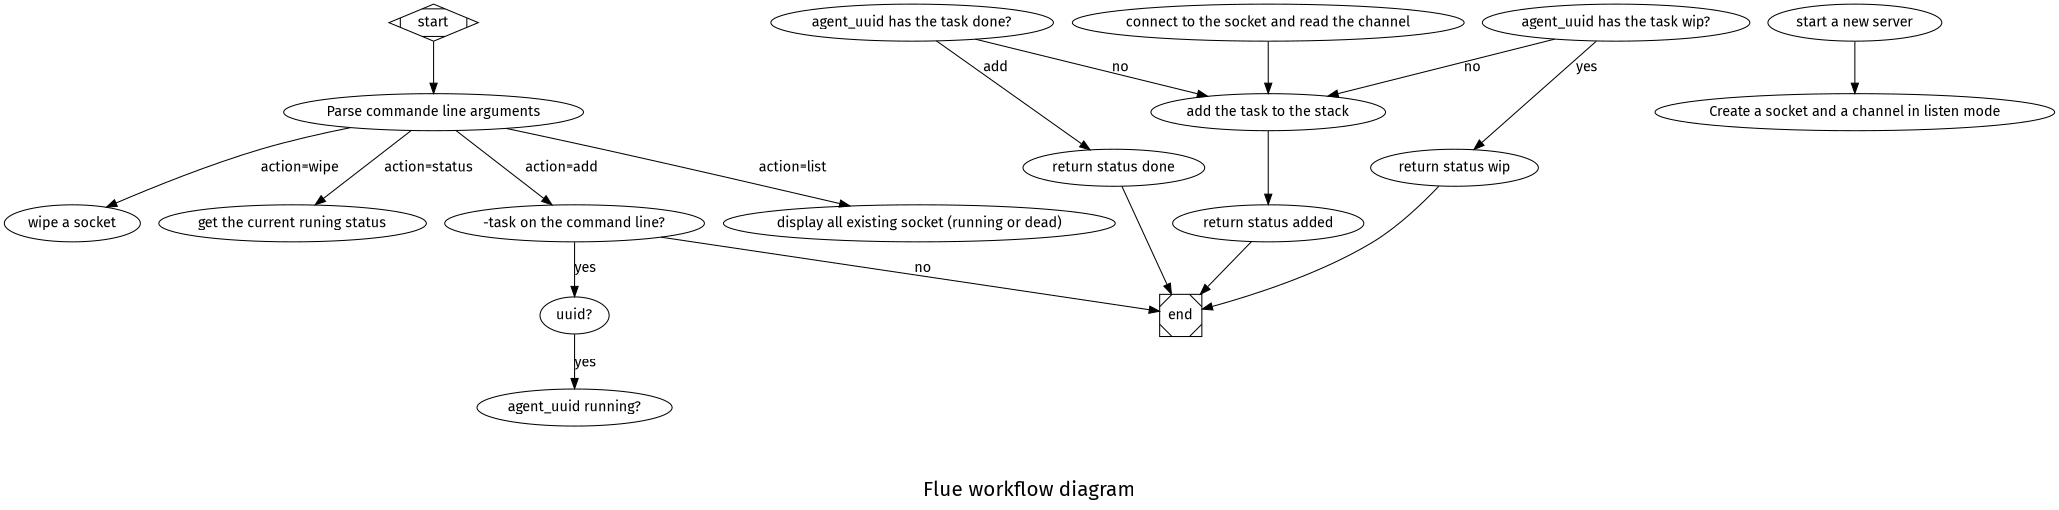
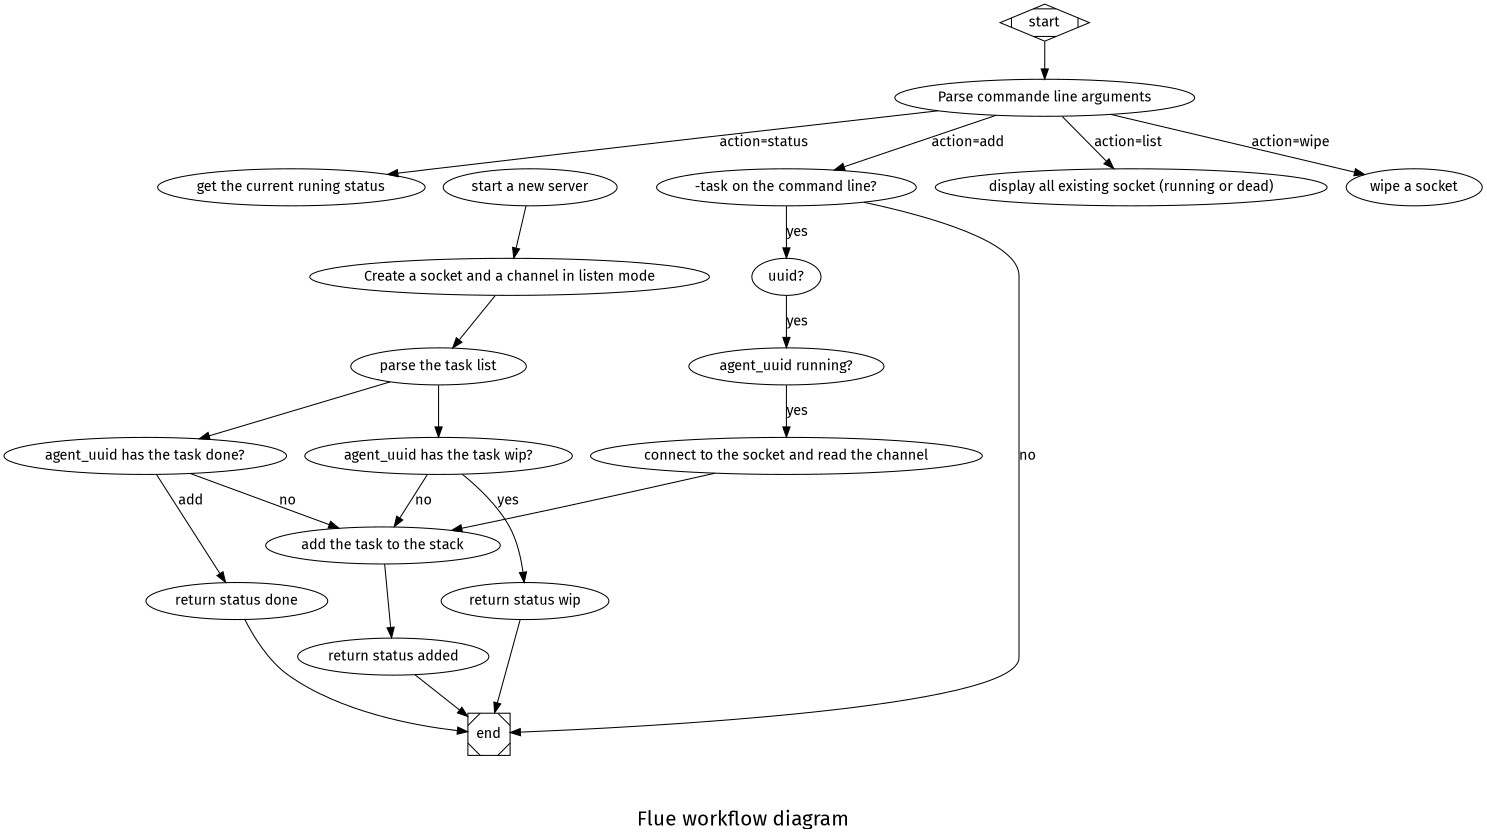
node "parse the task list": added
edge "agent_uuid running?" -> "connect to the socket and read the channel": added, label "yes"
